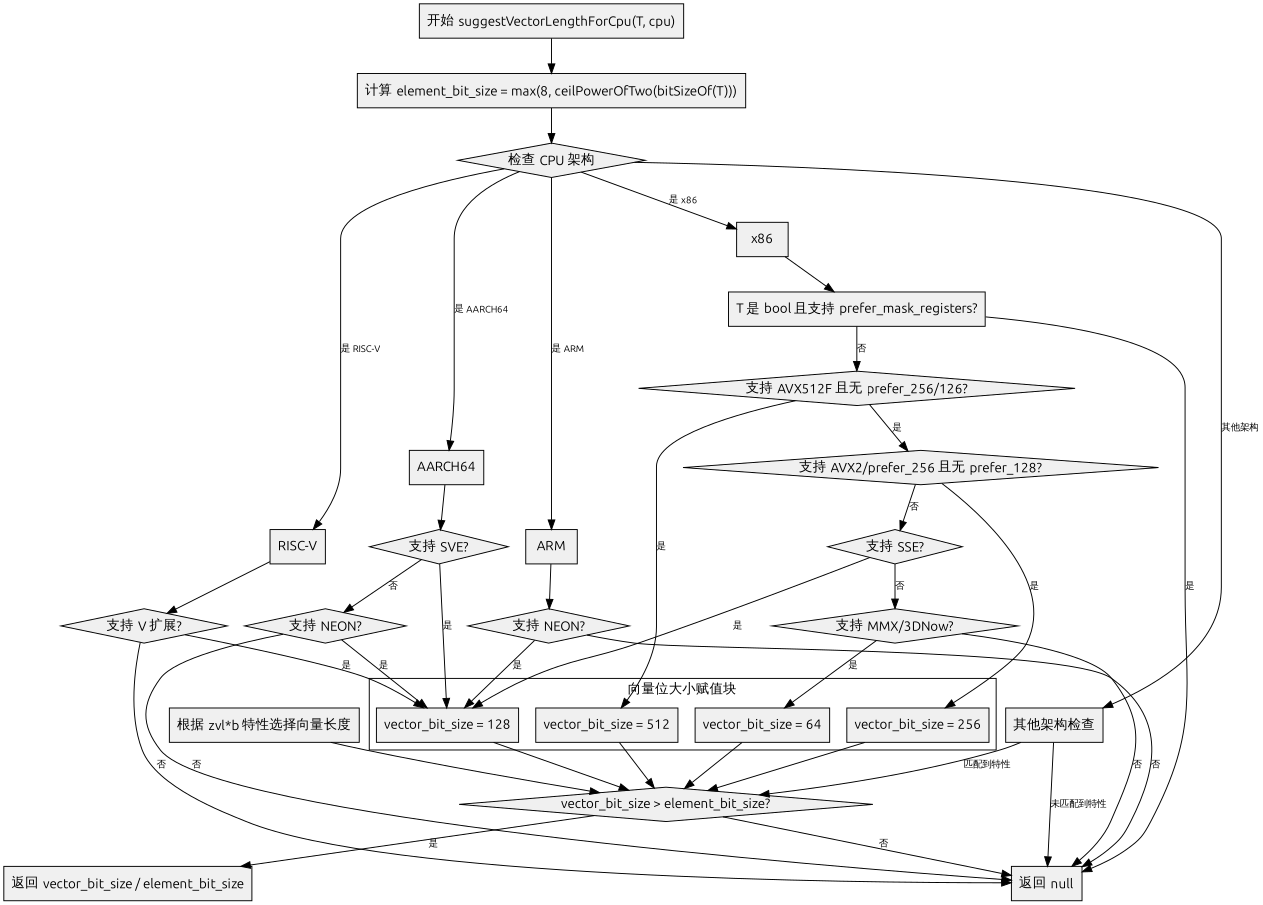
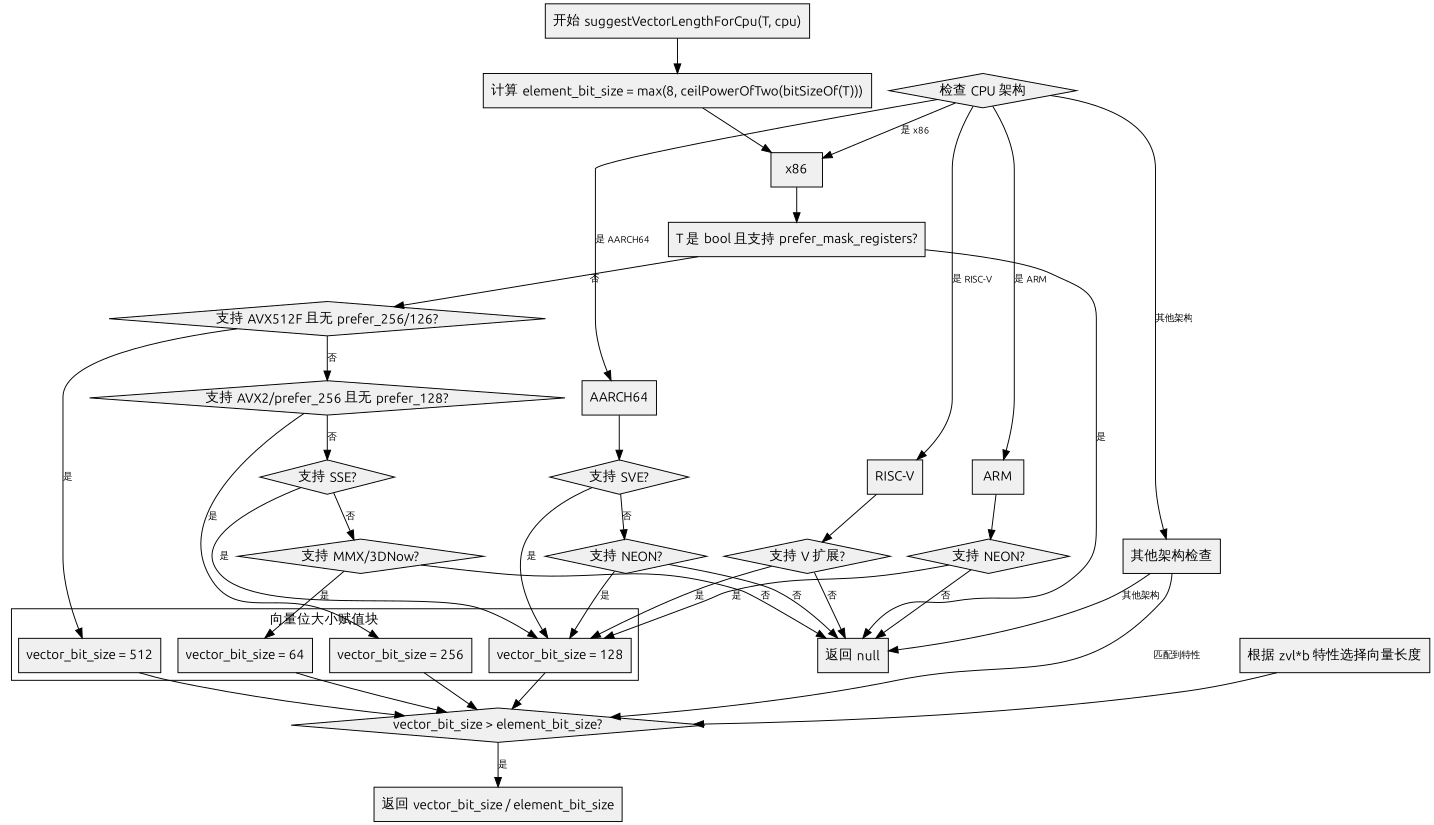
edge "计算 element_bit_size = max(8, ceilPowerOfTwo(bitSizeOf(T)))" -> "检查 CPU 架构": now "计算 element_bit_size = max(8, ceilPowerOfTwo(bitSizeOf(T)))" -> "x86"
edge "支持 AVX512F 且无 prefer_256/126?" -> "支持 AVX2/prefer_256 且无 prefer_128?": label "是" -> "否"
edge "其他架构检查" -> "返回 null": label "未匹配到特性" -> "其他架构"
edge "vector_bit_size > element_bit_size?" -> "返回 null": removed, label "否"
